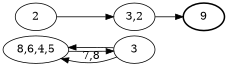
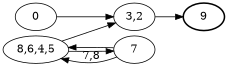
node "2": label "2" -> "0"
edge "8,6,4,5" -> "3,2": added
node "3": label "3" -> "7"
